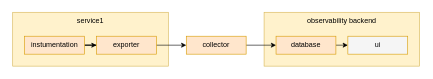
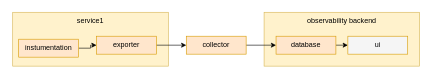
node "instumentation": moved (54, 45) -> (48, 48)
